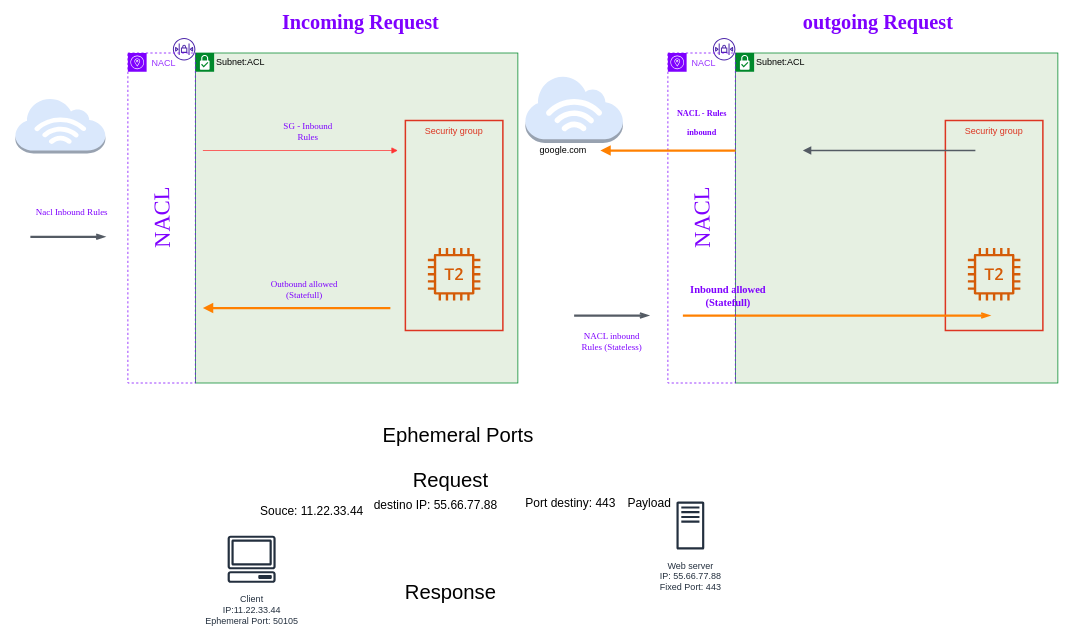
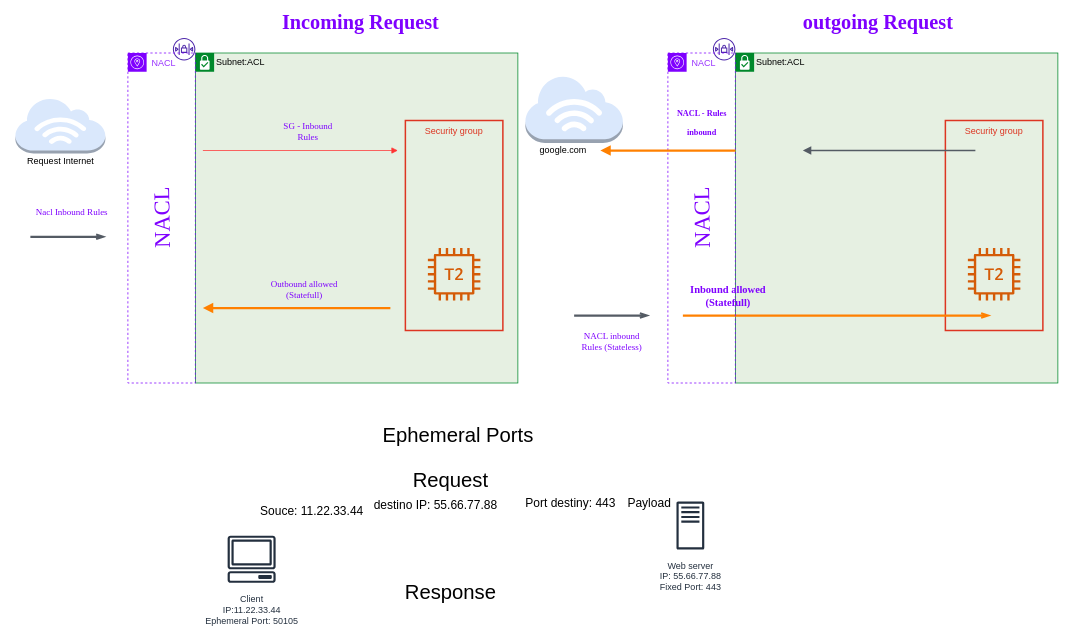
node "Request Internet": added
